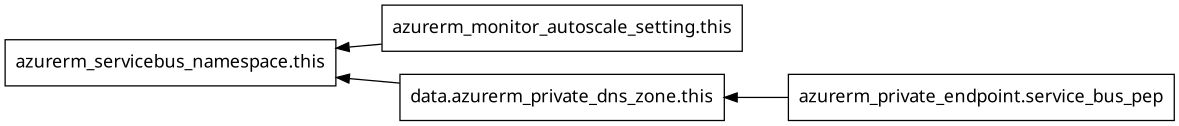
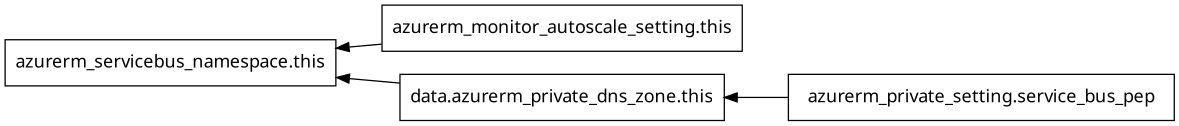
node "azurerm_private_endpoint.service_bus_pep": label "azurerm_private_endpoint.service_bus_pep" -> "azurerm_private_setting.service_bus_pep"
